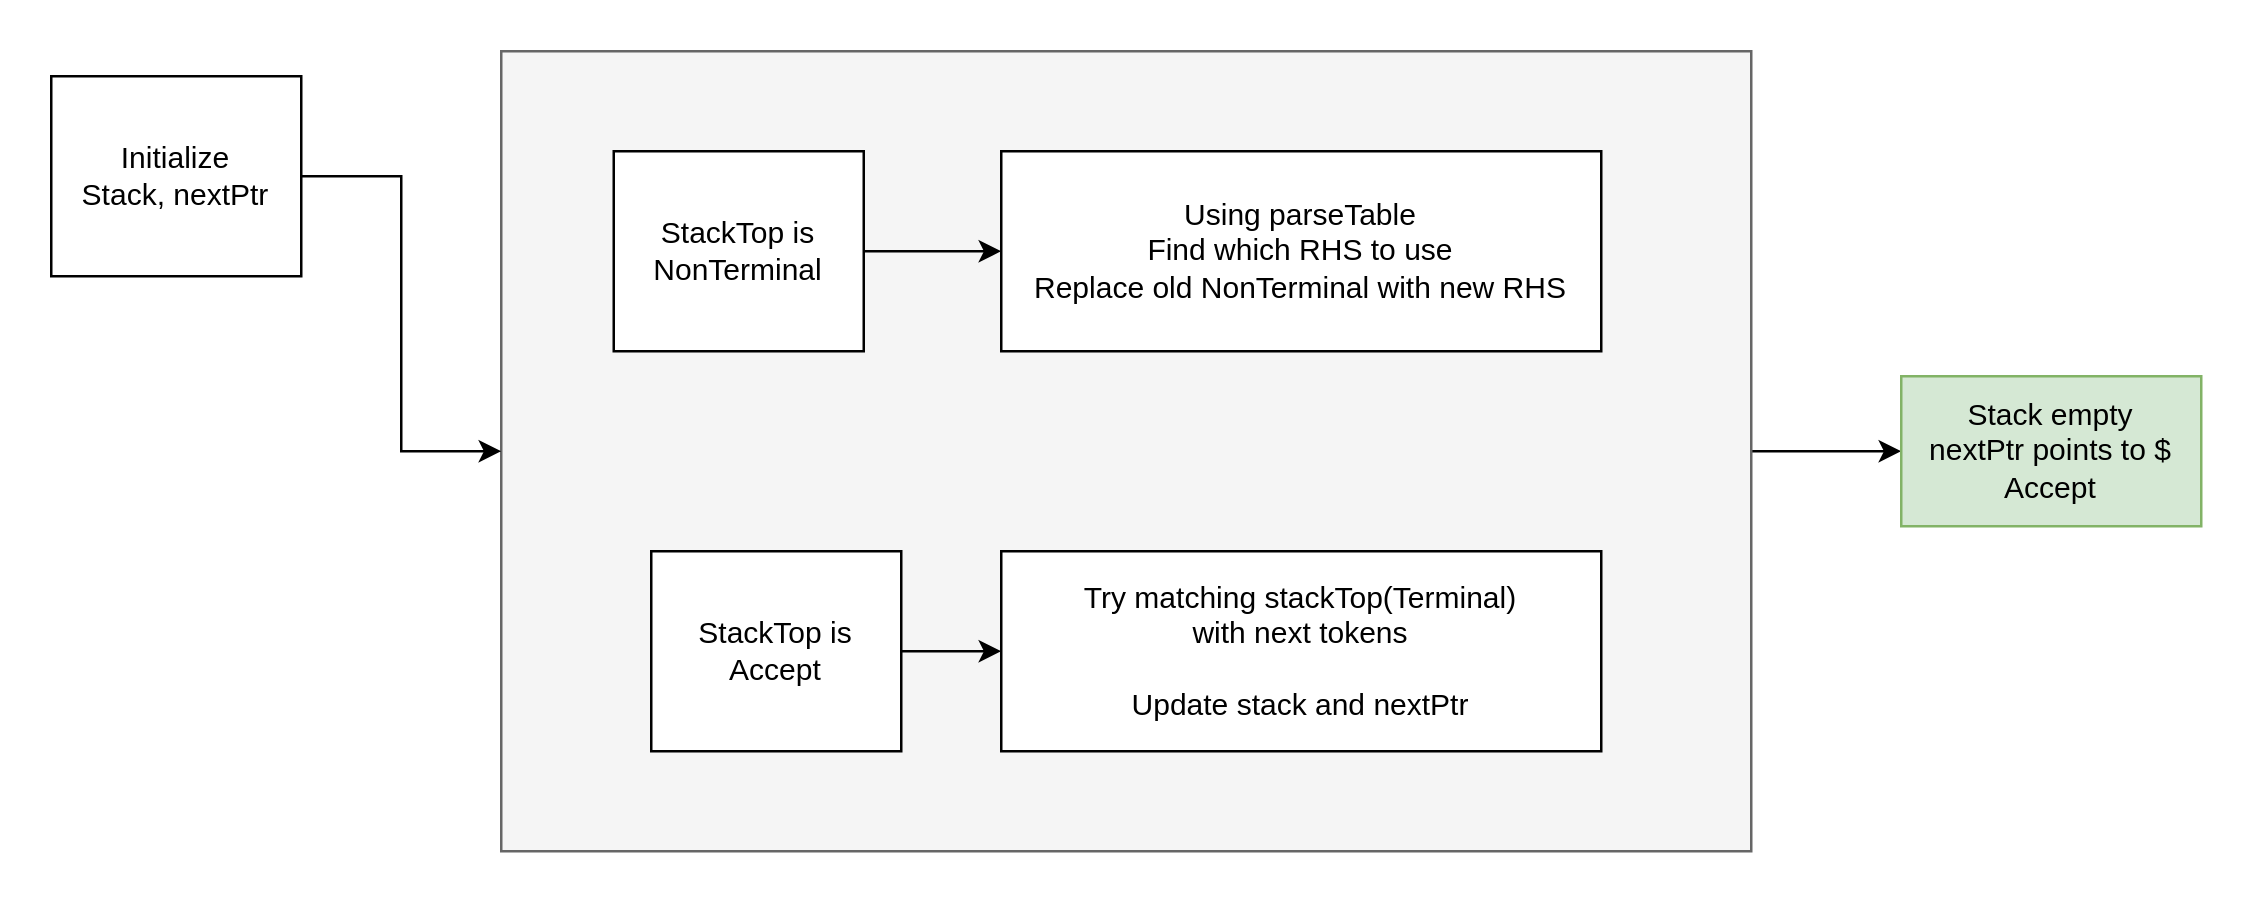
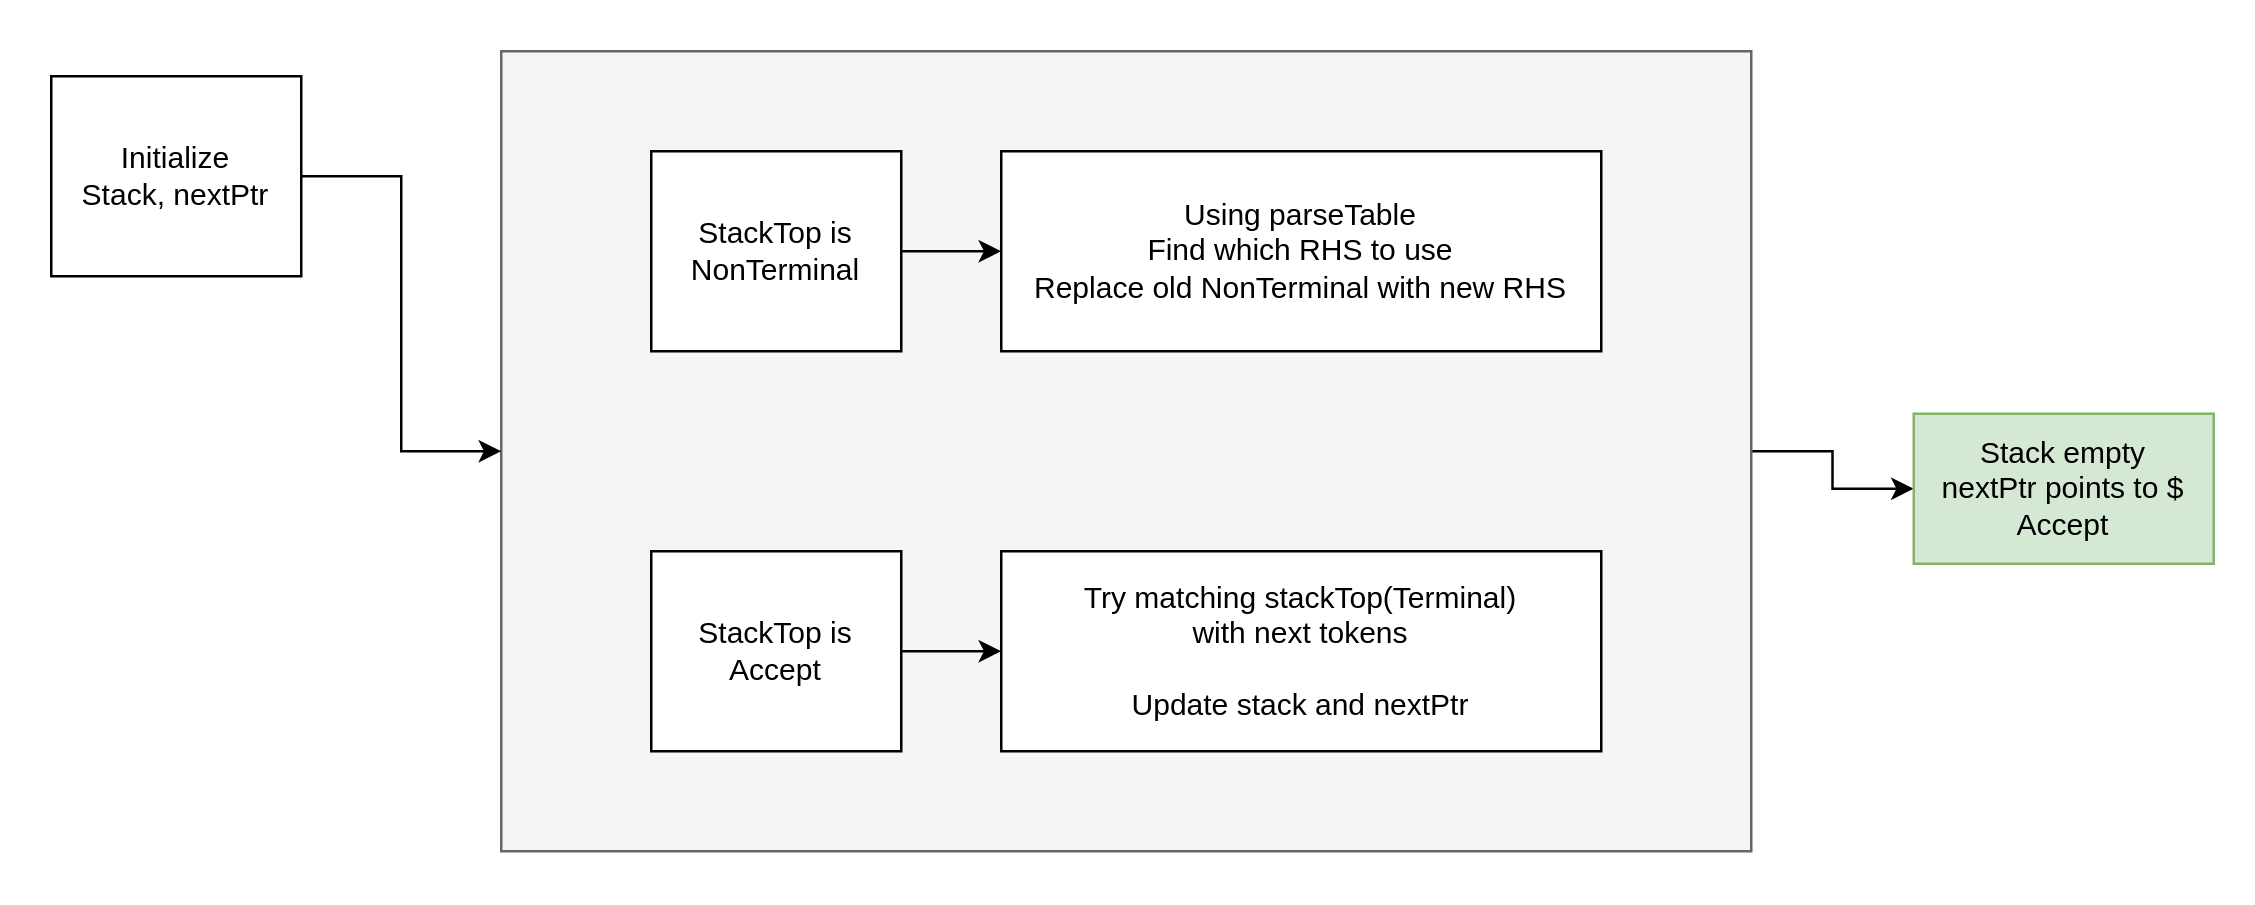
node "StackTop is NonTerminal": moved (739, 251) -> (776, 251)
node "Stack empty nextPtr points to $ Accept": moved (2051, 451) -> (2064, 489)
